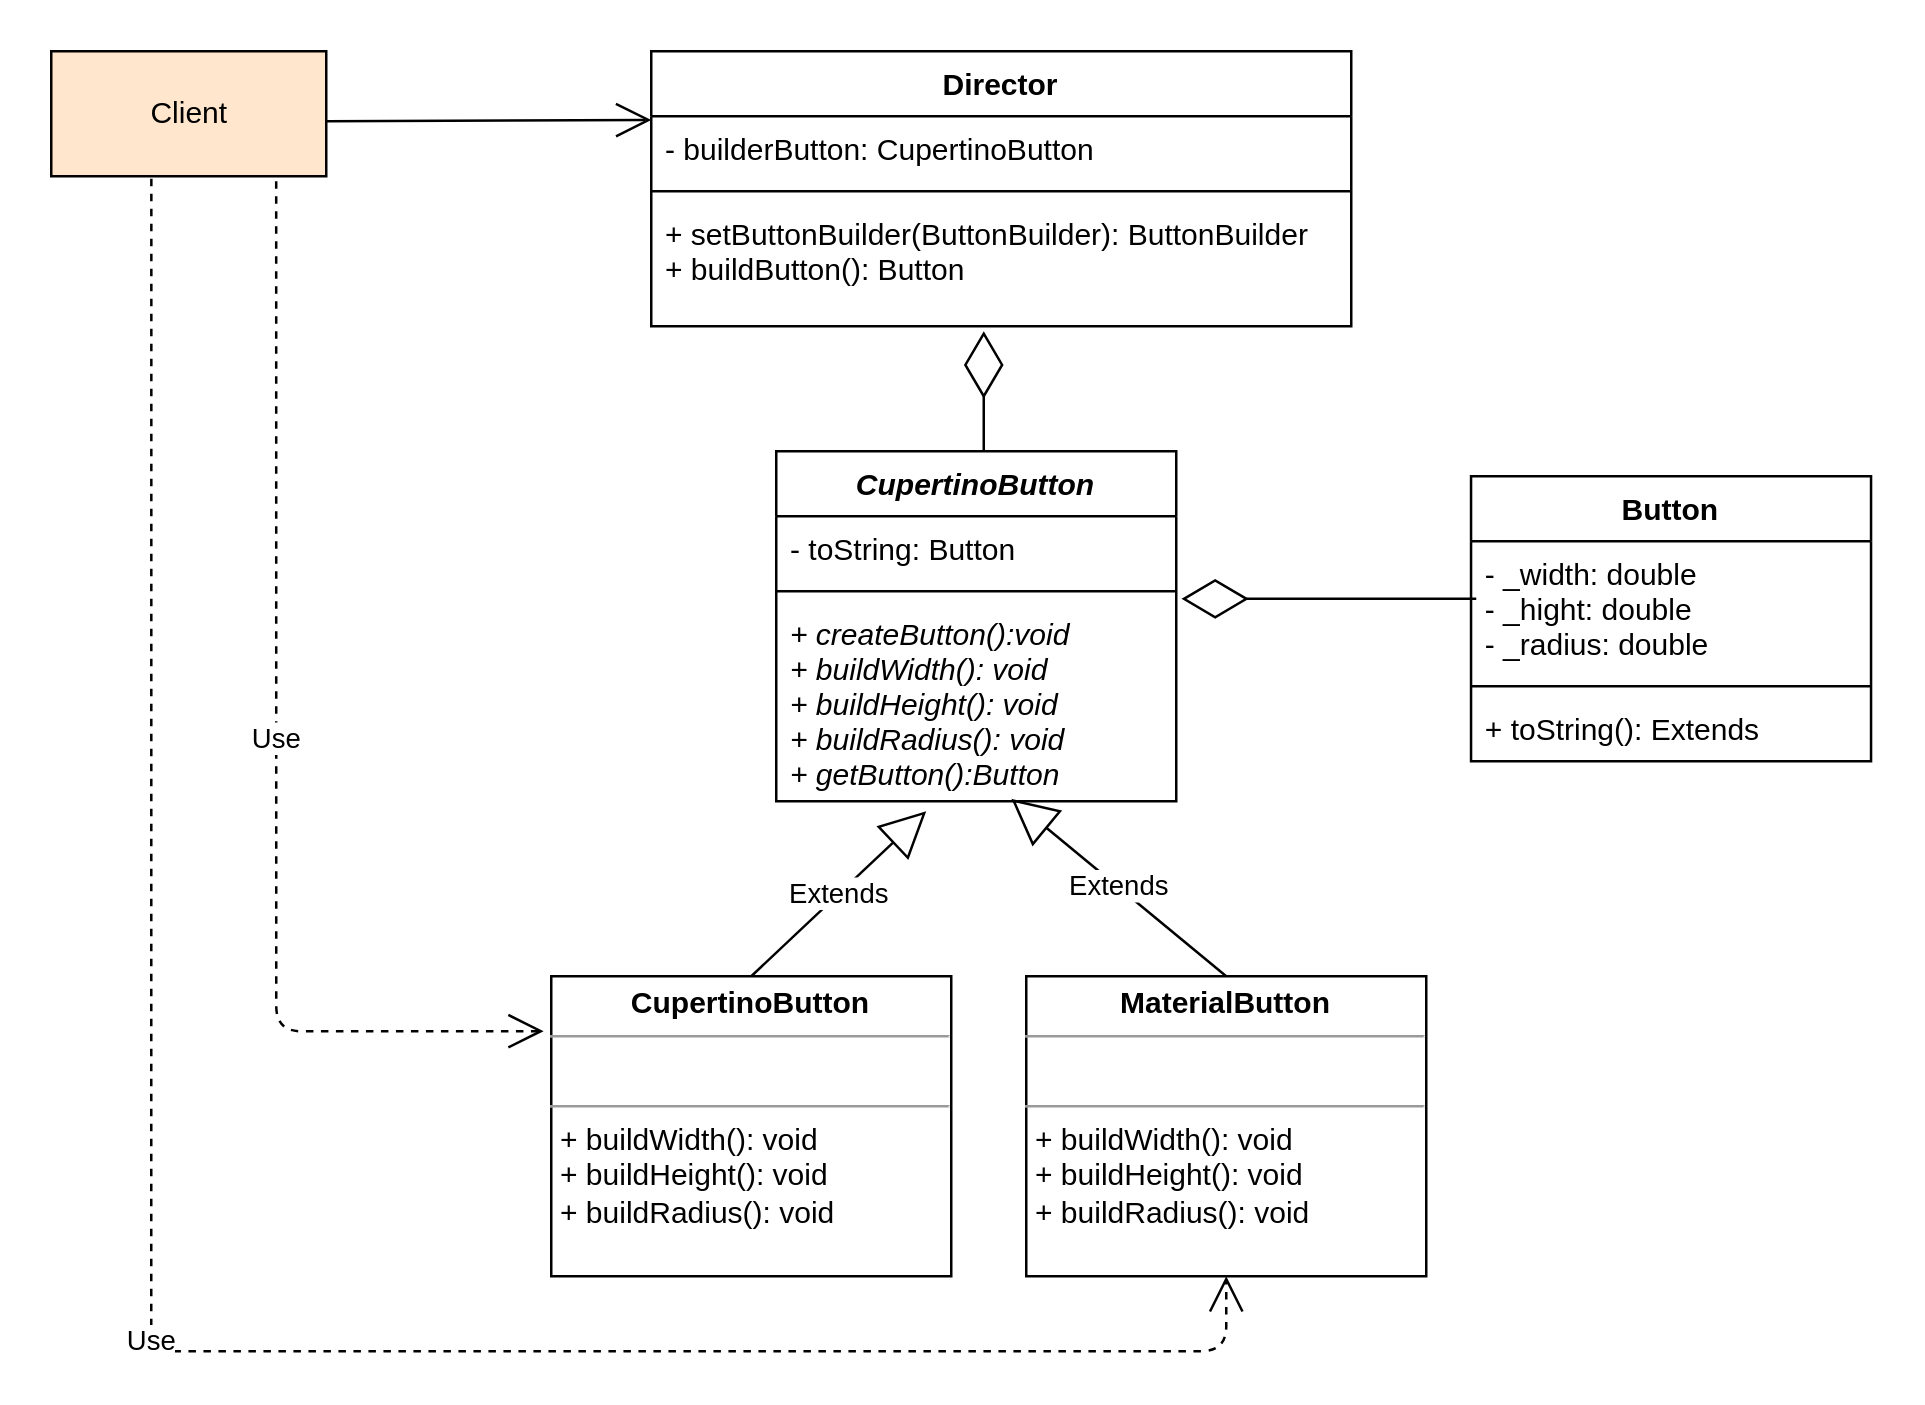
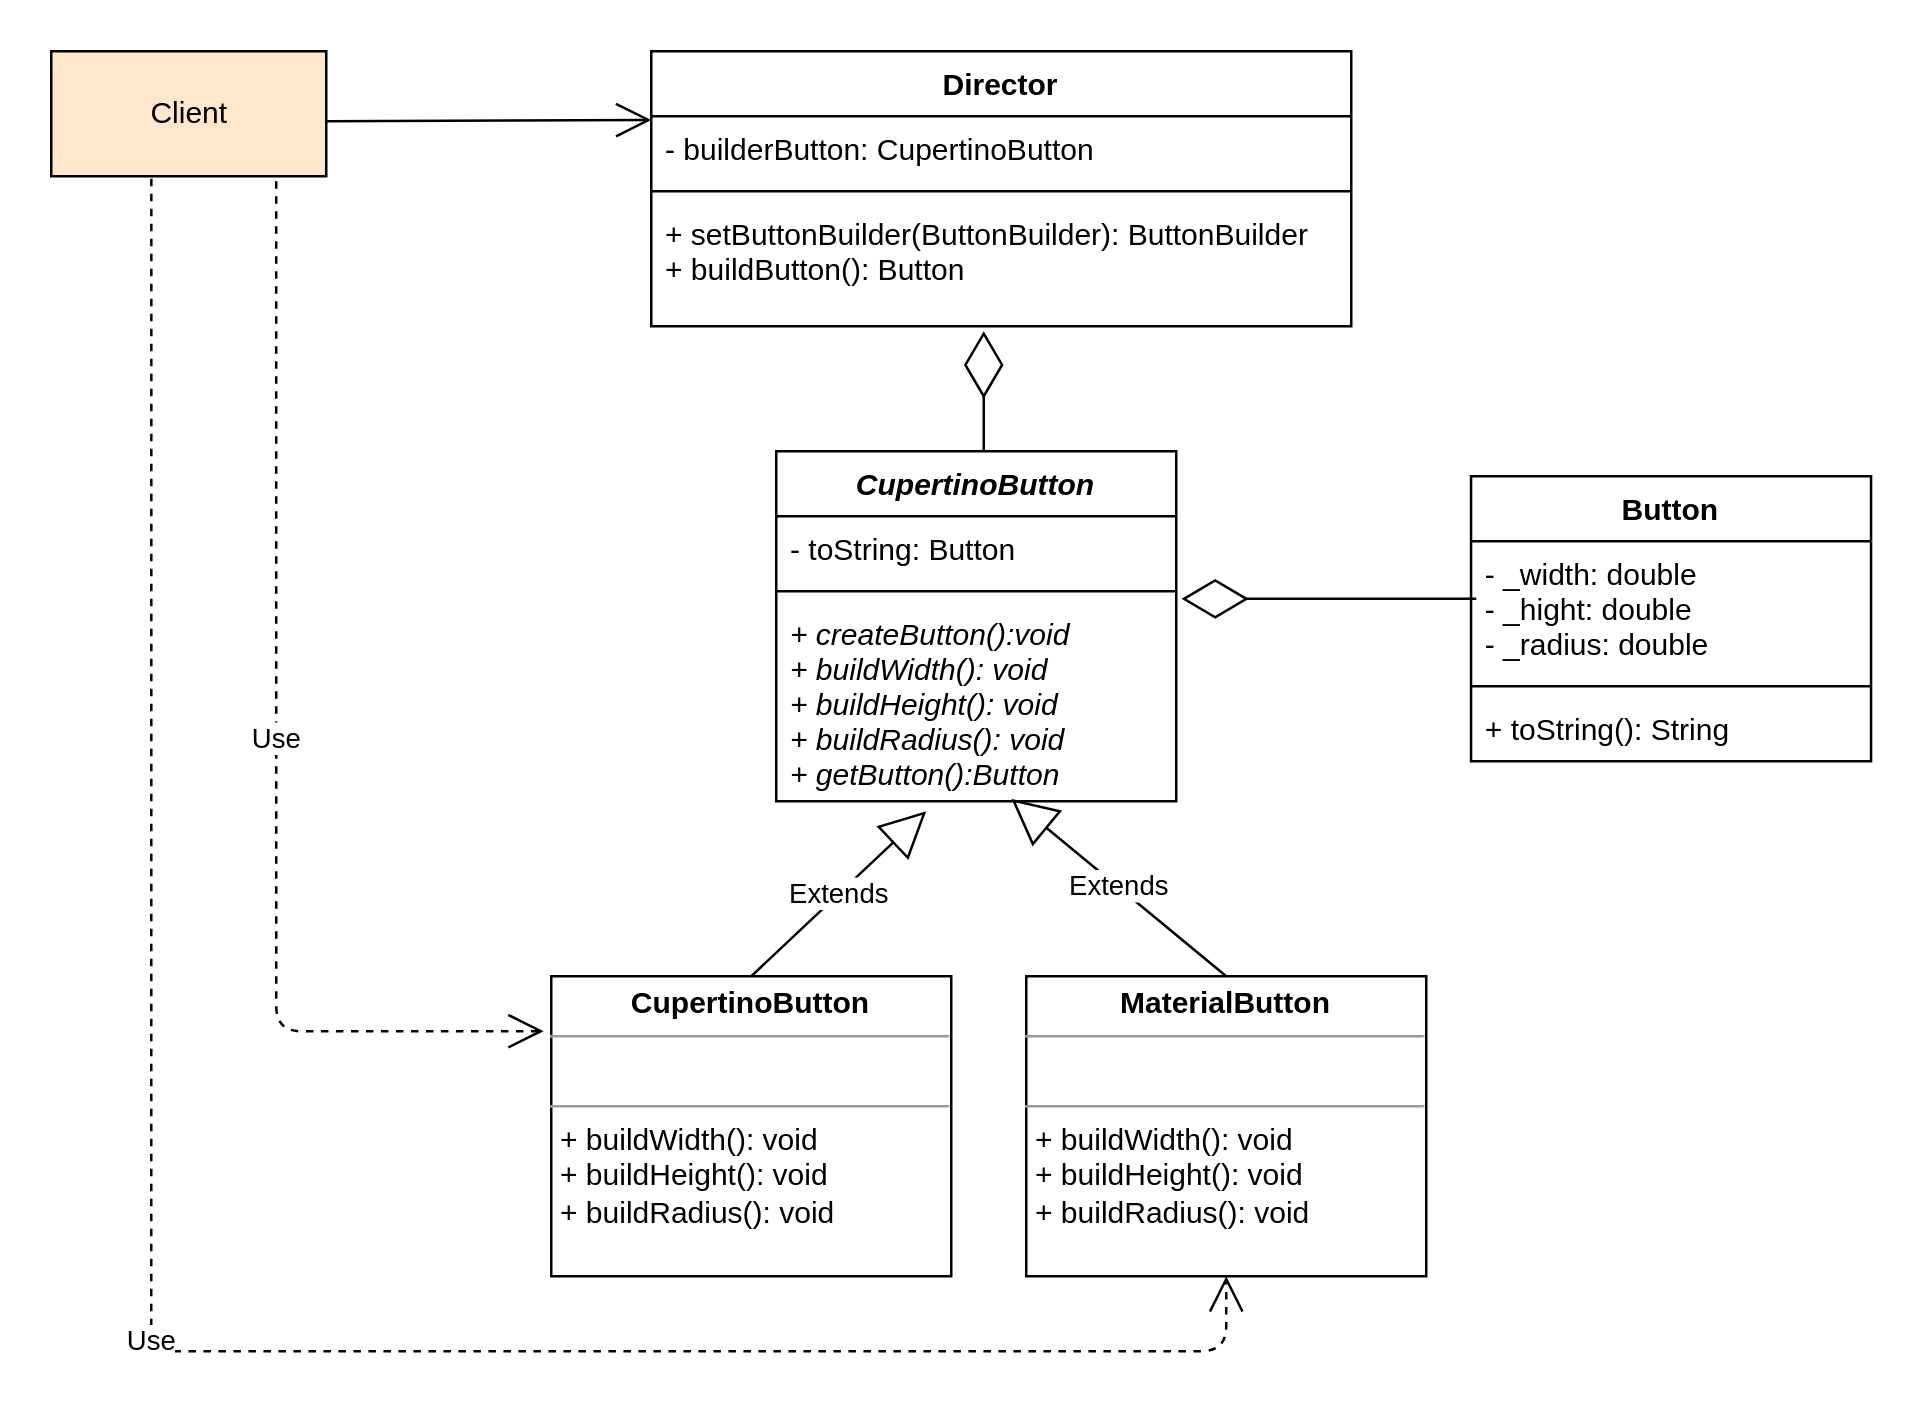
node "+ toString(): Extends": label "+ toString(): Extends" -> "+ toString(): String"
